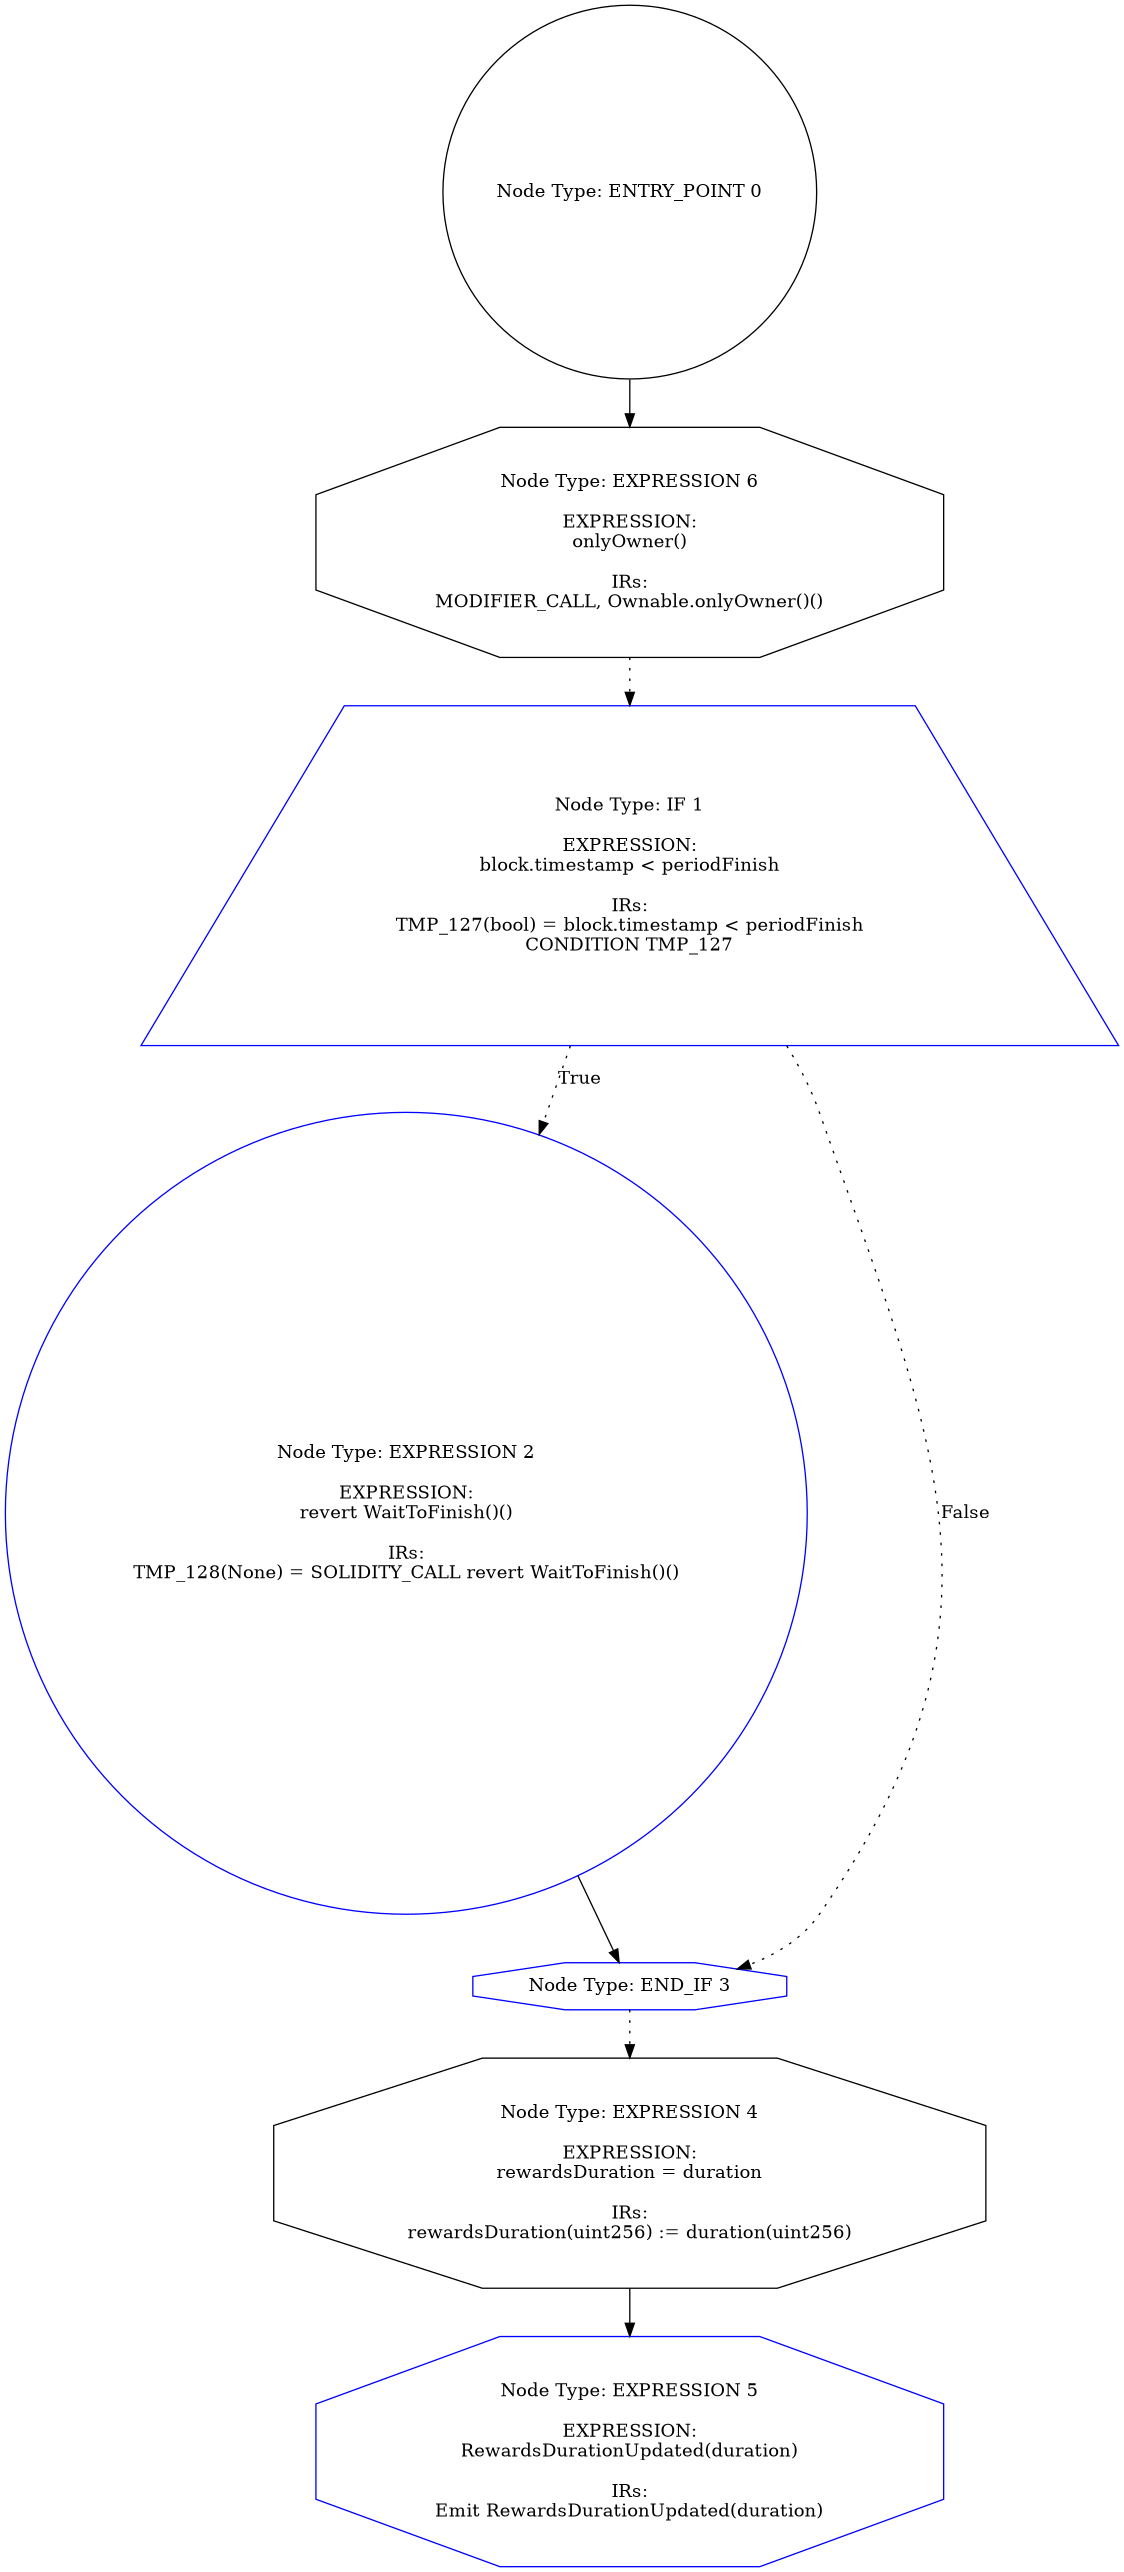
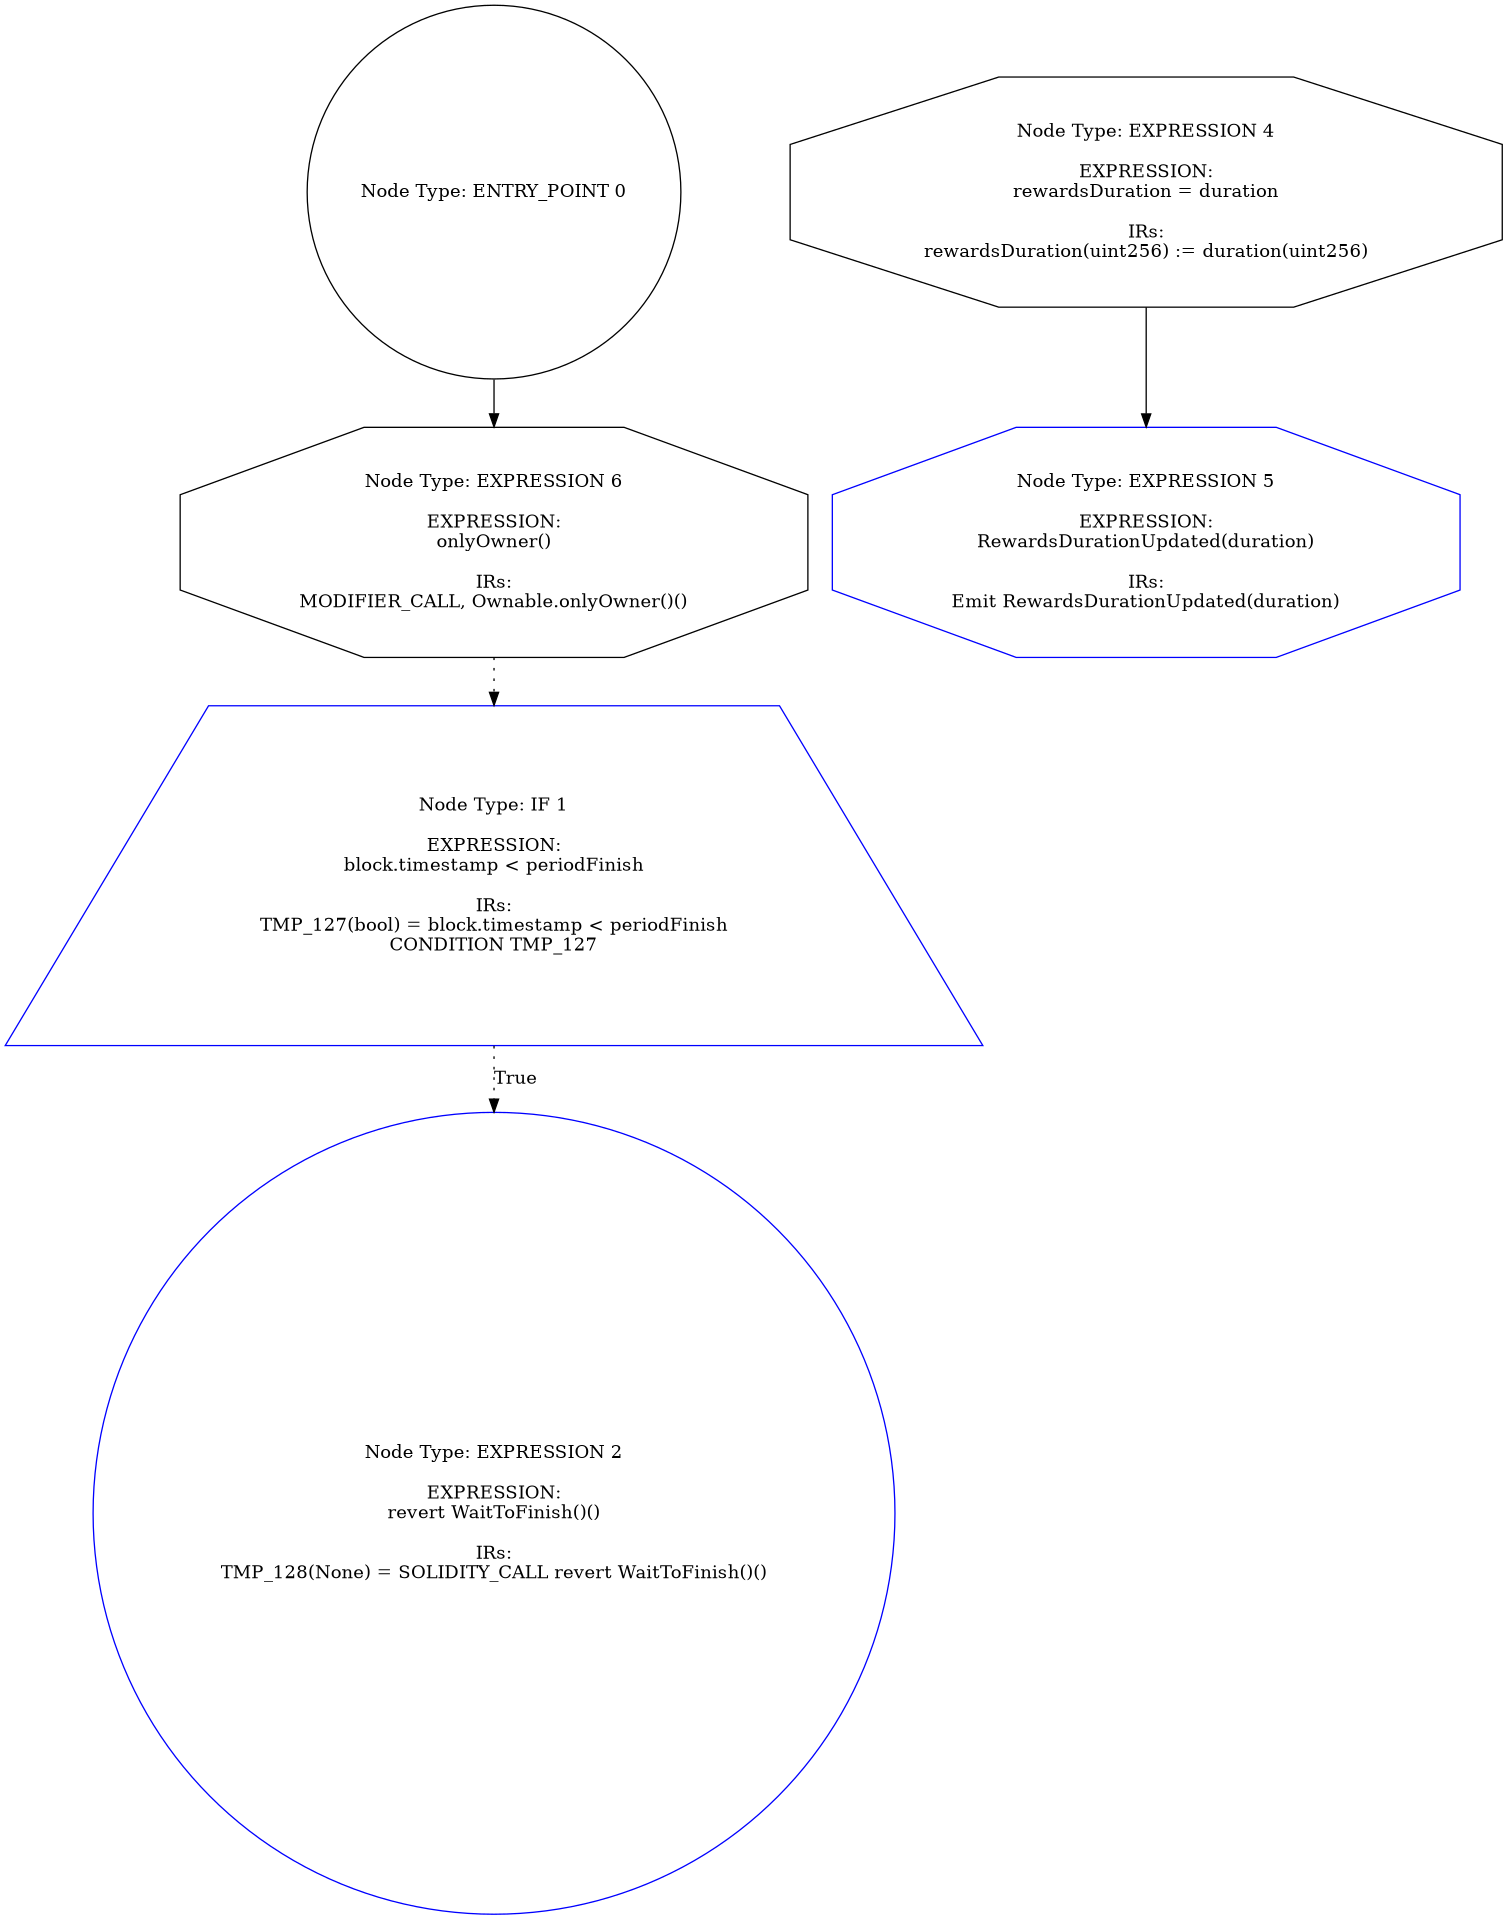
node "Node Type: END_IF 3": removed
